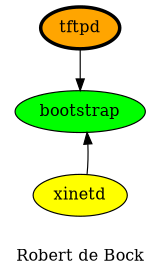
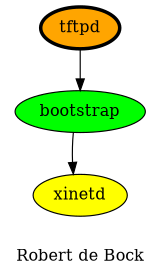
edge "xinetd" -> "bootstrap": reversed
